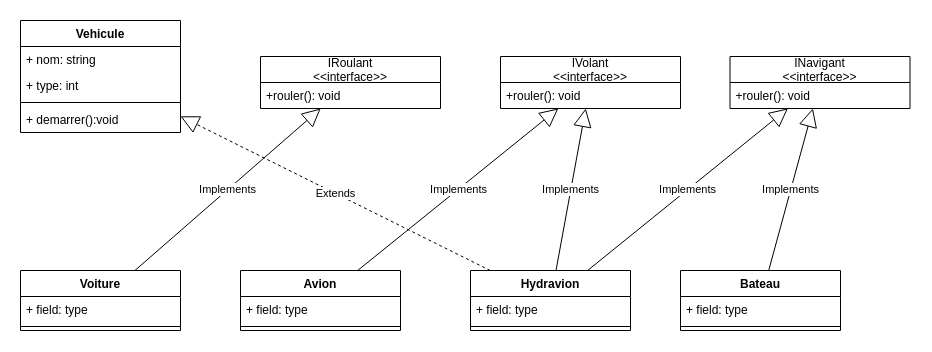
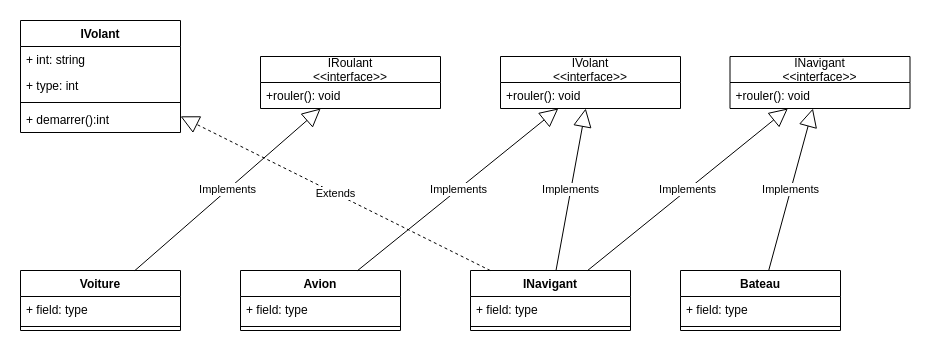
node "Vehicule": label "Vehicule" -> "IVolant"
node "+ nom: string": label "+ nom: string" -> "+ int: string"
node "+ demarrer():void": label "+ demarrer():void" -> "+ demarrer():int"
node "Hydravion": label "Hydravion" -> "INavigant"
